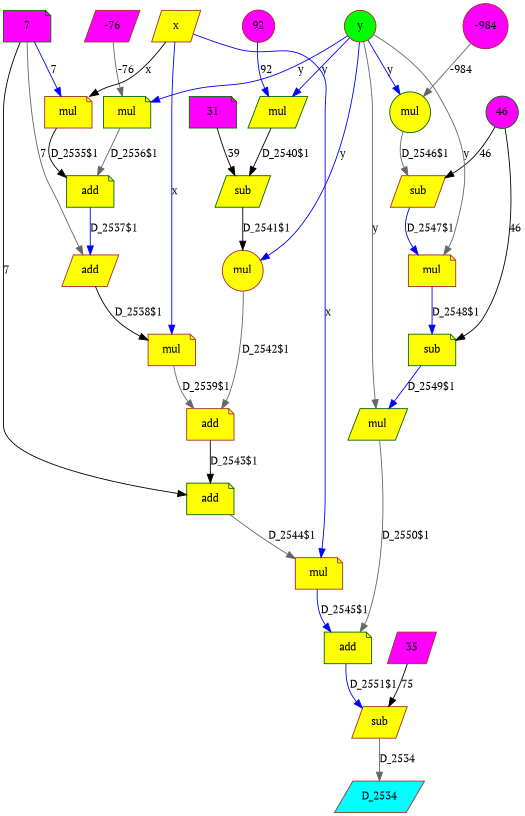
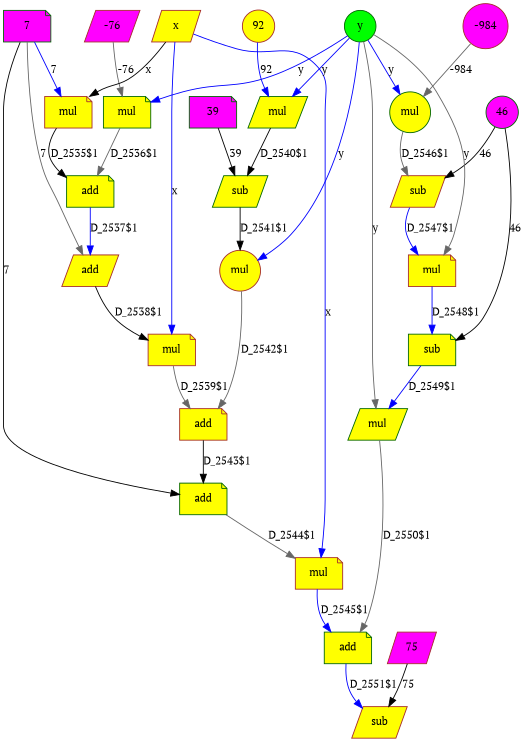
node "92": fillcolor magenta -> yellow
node "y": color brown -> darkgreen
node "31": label "31" -> "39"
node "35": label "35" -> "75"
node "D_2534": removed
